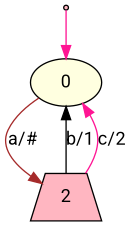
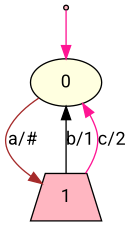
node "2": label "2" -> "1"
